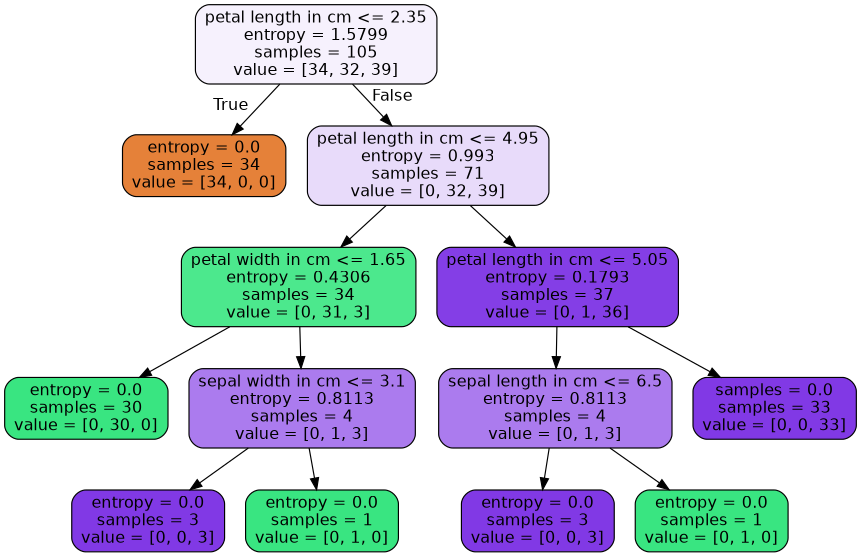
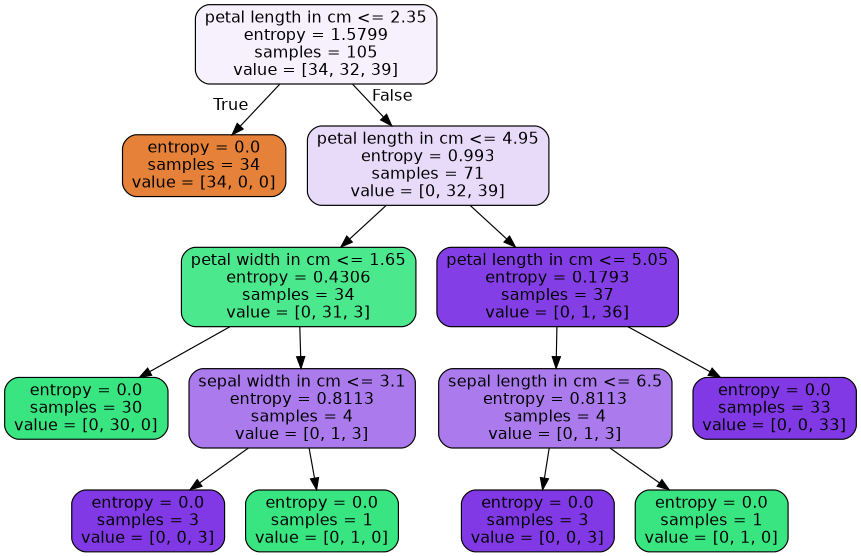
node "samples = 0.0 samples = 33 value = [0, 0, 33]": label "samples = 0.0 samples = 33 value = [0, 0, 33]" -> "entropy = 0.0 samples = 33 value = [0, 0, 33]"
